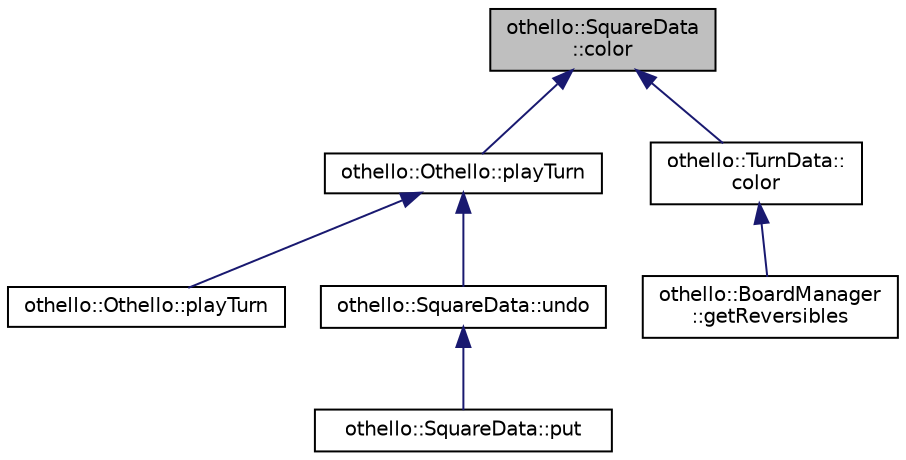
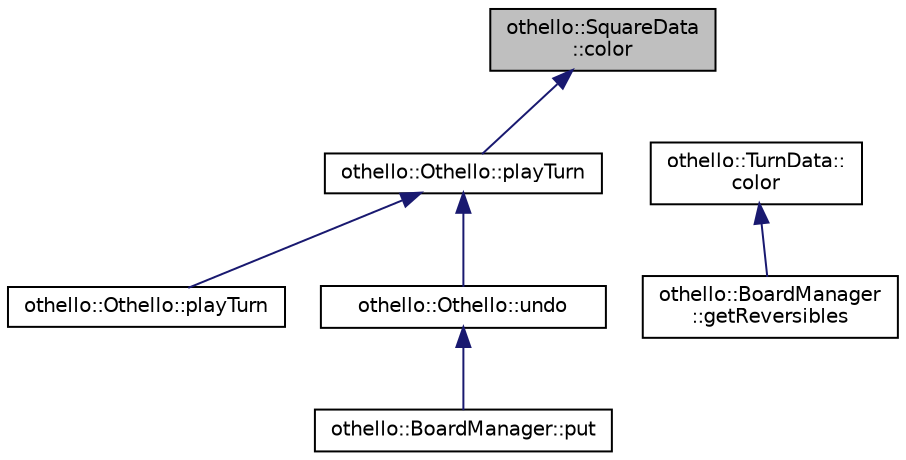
edge "othello::TurnData:: color" -> "othello::SquareData ::color": removed
node "othello::SquareData::undo": label "othello::SquareData::undo" -> "othello::Othello::undo"
node "othello::SquareData::put": label "othello::SquareData::put" -> "othello::BoardManager::put"
